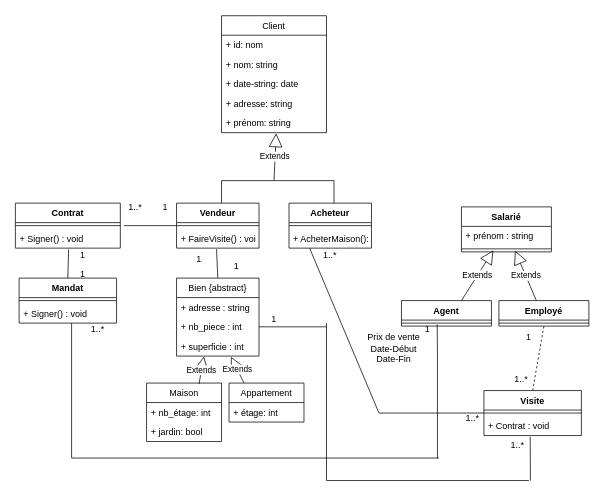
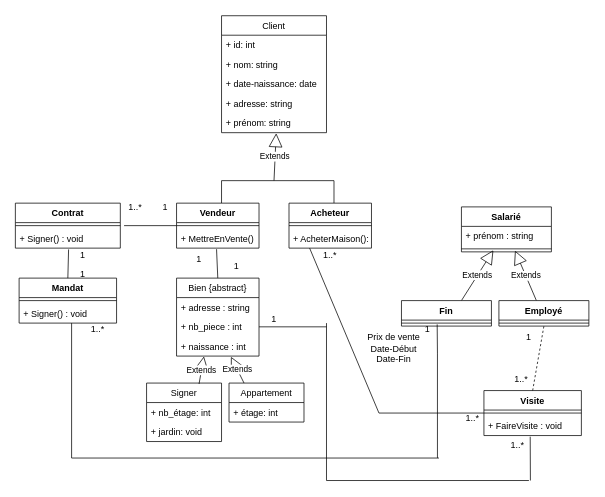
node "+ id: nom": label "+ id: nom" -> "+ id: int"
node "+ date-string: date": label "+ date-string: date" -> "+ date-naissance: date"
node "+ FaireVisite() : void": label "+ FaireVisite() : void" -> "+ MettreEnVente() : void"
node "Agent": label "Agent" -> "Fin"
node "+ superficie : int": label "+ superficie : int" -> "+ naissance : int"
node "Maison": label "Maison" -> "Signer"
node "+ Contrat : void": label "+ Contrat : void" -> "+ FaireVisite : void"
node "+ jardin: bool": label "+ jardin: bool" -> "+ jardin: void"
